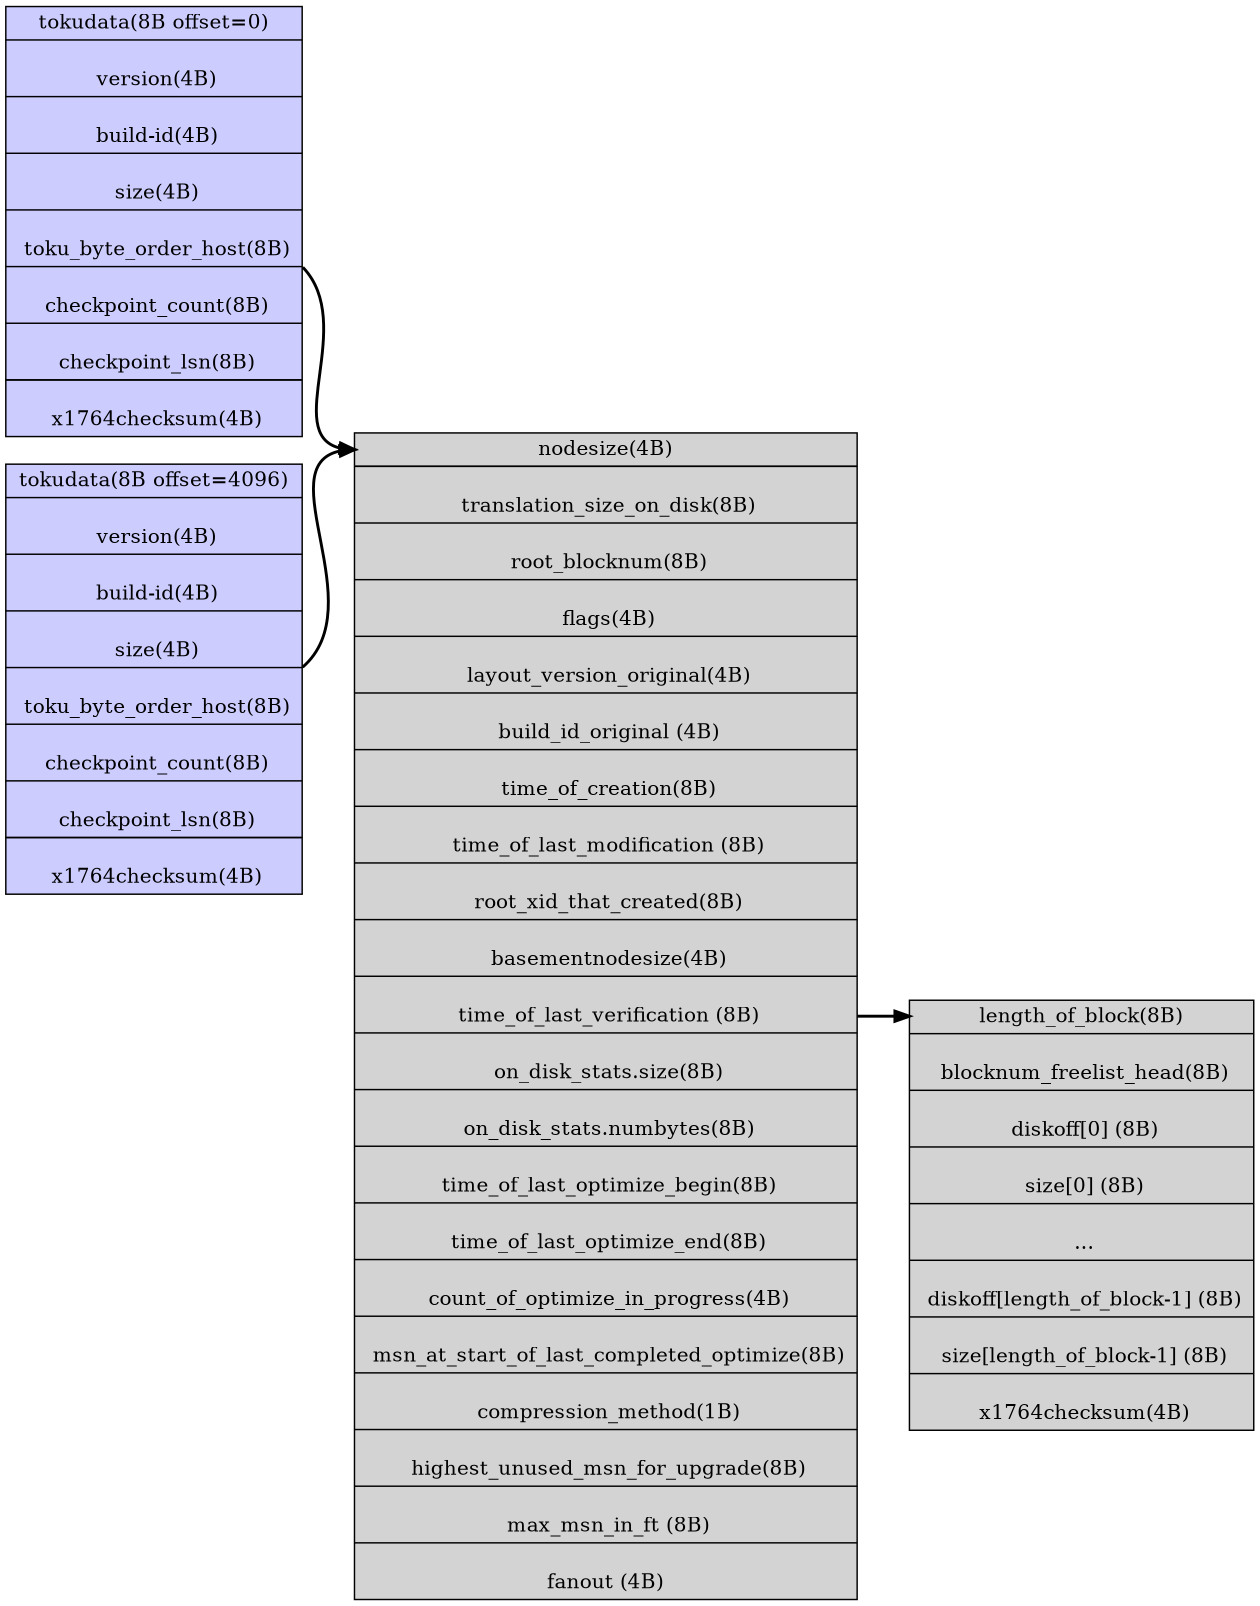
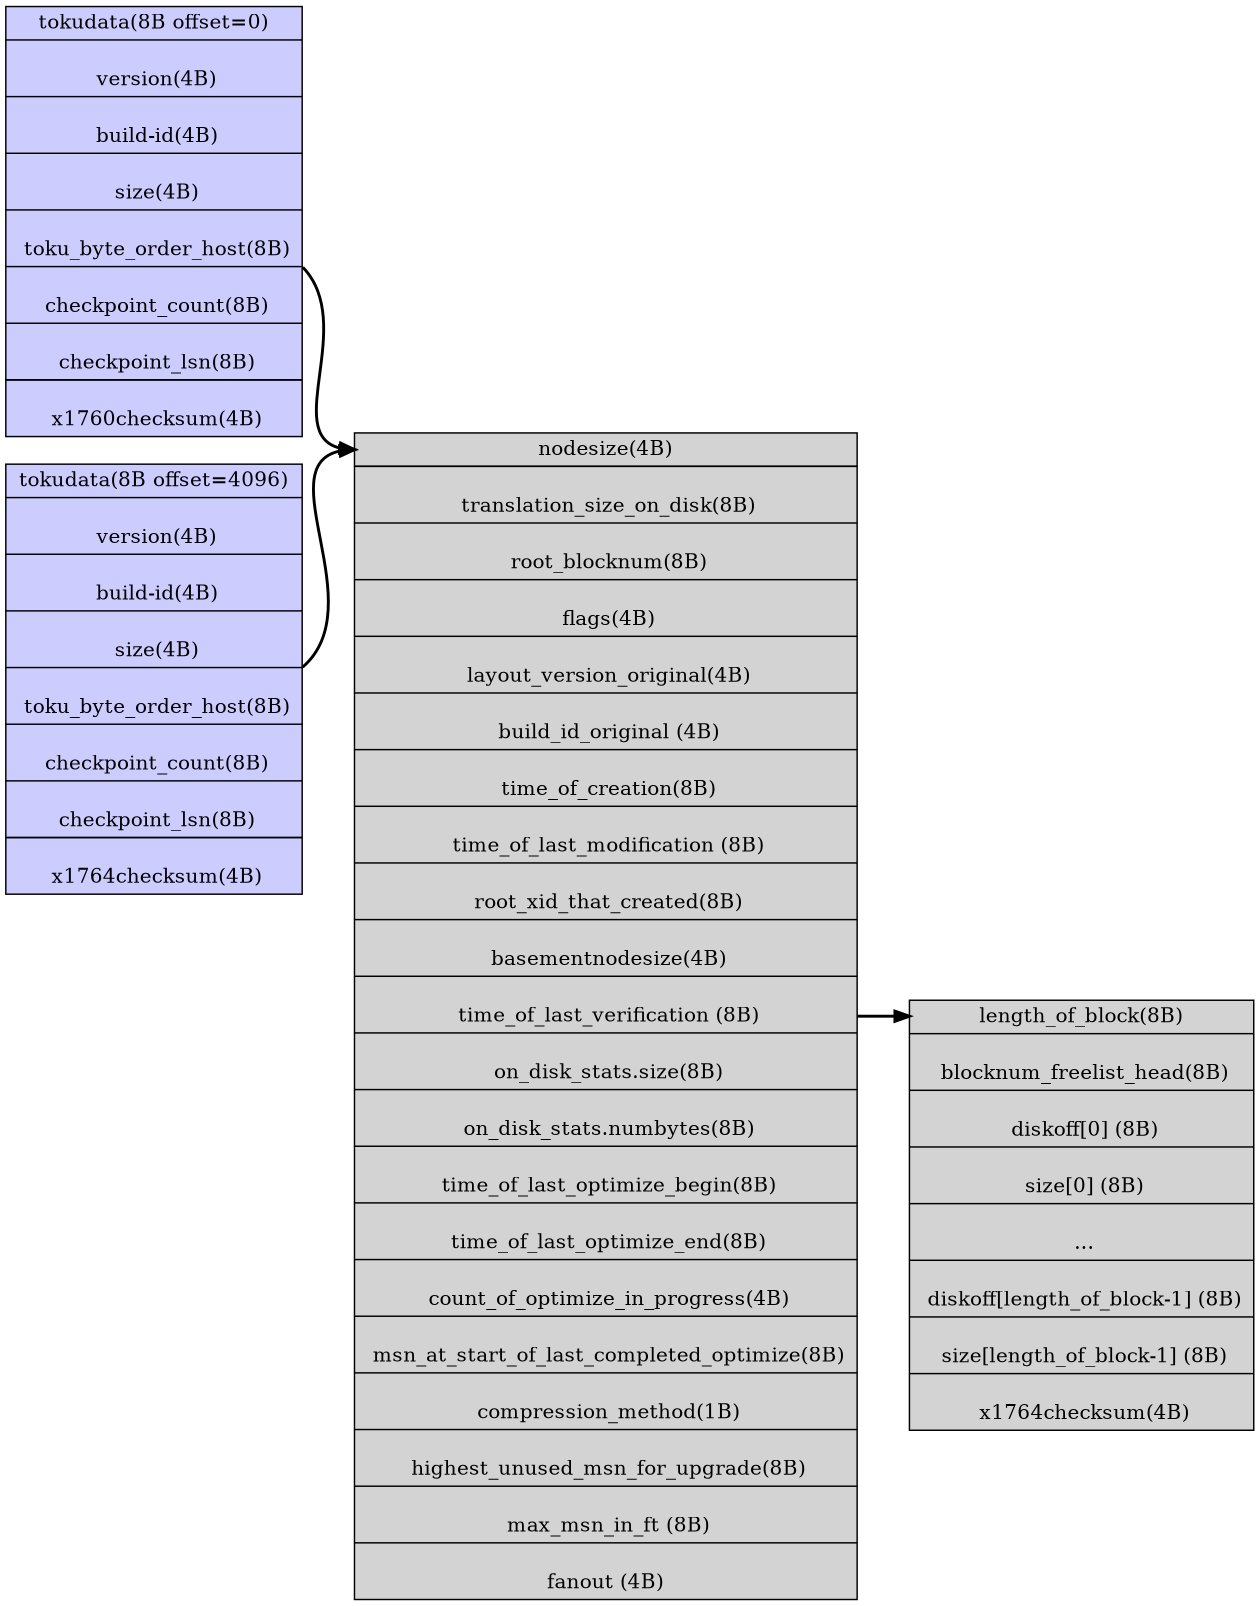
node "tokudata(8B offset=0)": text "x1764checksum(4B)" -> "x1760checksum(4B)"
